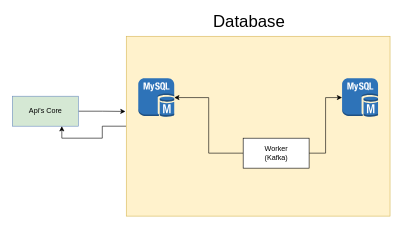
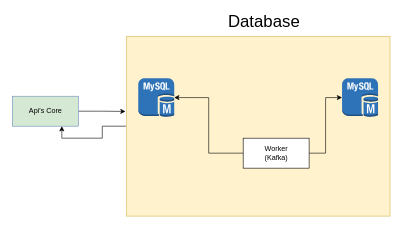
node "Database": moved (249, 21) -> (264, 21)
